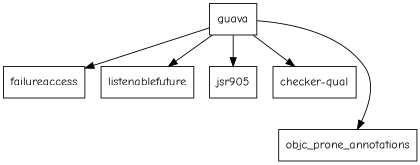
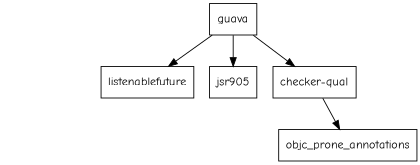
edge "guava" -> "objc_prone_annotations": now "checker-qual" -> "objc_prone_annotations"
node "failureaccess": removed
